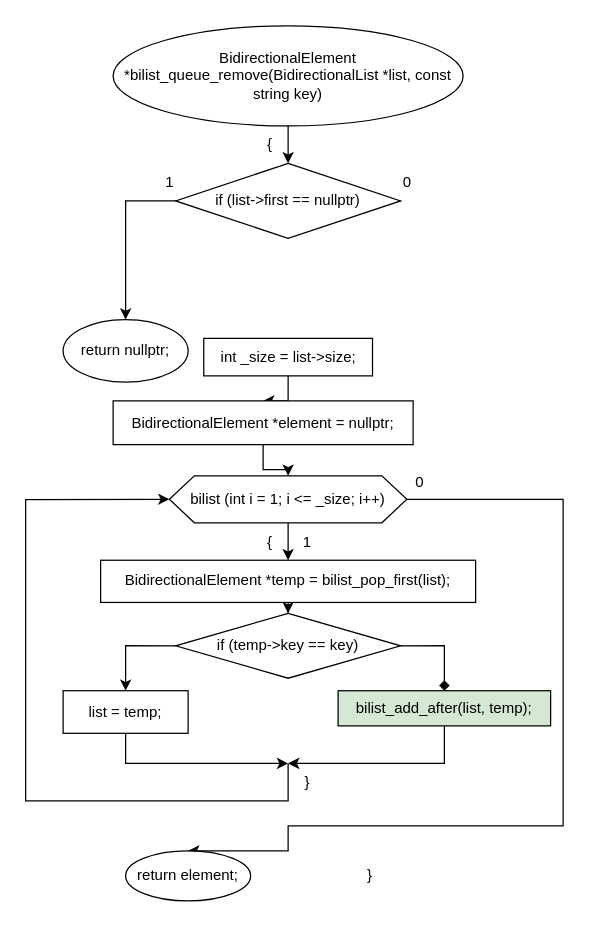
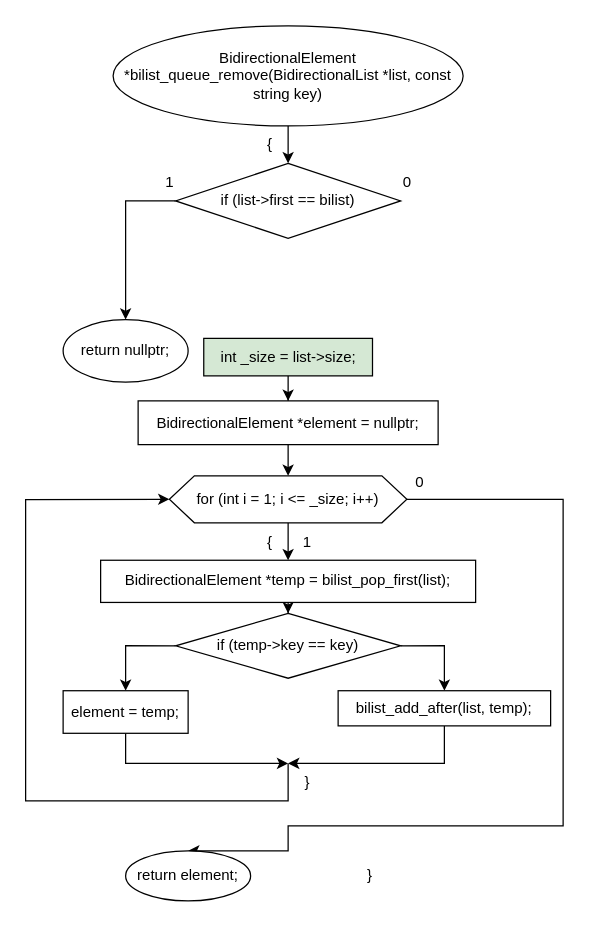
node "if (list->first == nullptr)": label "if (list->first == nullptr)" -> "if (list->first == bilist)"
node "int _size = list->size;": fillcolor #ffffff -> #d5e8d4
node "BidirectionalElement *element = nullptr;": moved (263, 423) -> (288, 423)
node "bilist (int i = 1; i <= _size; i++)": label "bilist (int i = 1; i <= _size; i++)" -> "for (int i = 1; i <= _size; i++)"
edge "if (temp->key == key)" -> "bilist_add_after(list, temp);": arrowhead diamond -> classic
node "bilist_add_after(list, temp);": fillcolor #d5e8d4 -> #ffffff
node "list = temp;": label "list = temp;" -> "element = temp;"
